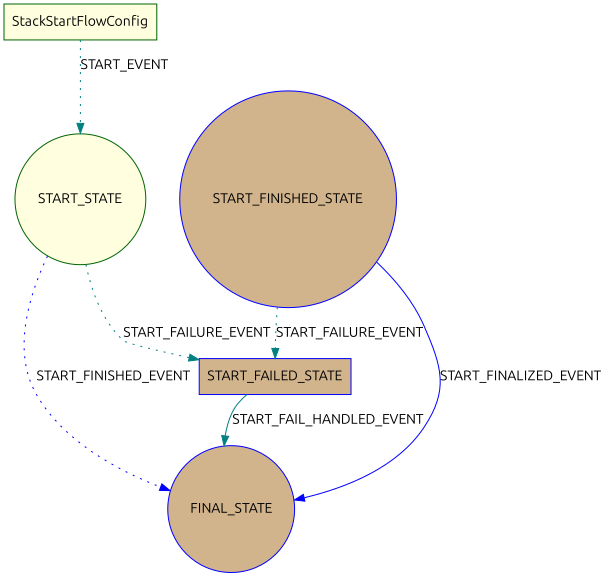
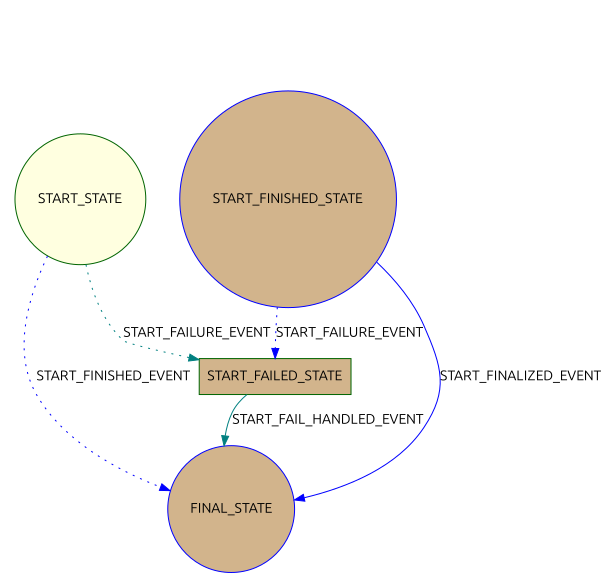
node "StackStartFlowConfig": removed
edge "START_FINISHED_STATE" -> "START_FAILED_STATE": color teal -> blue
node "START_FAILED_STATE": color blue -> darkgreen
